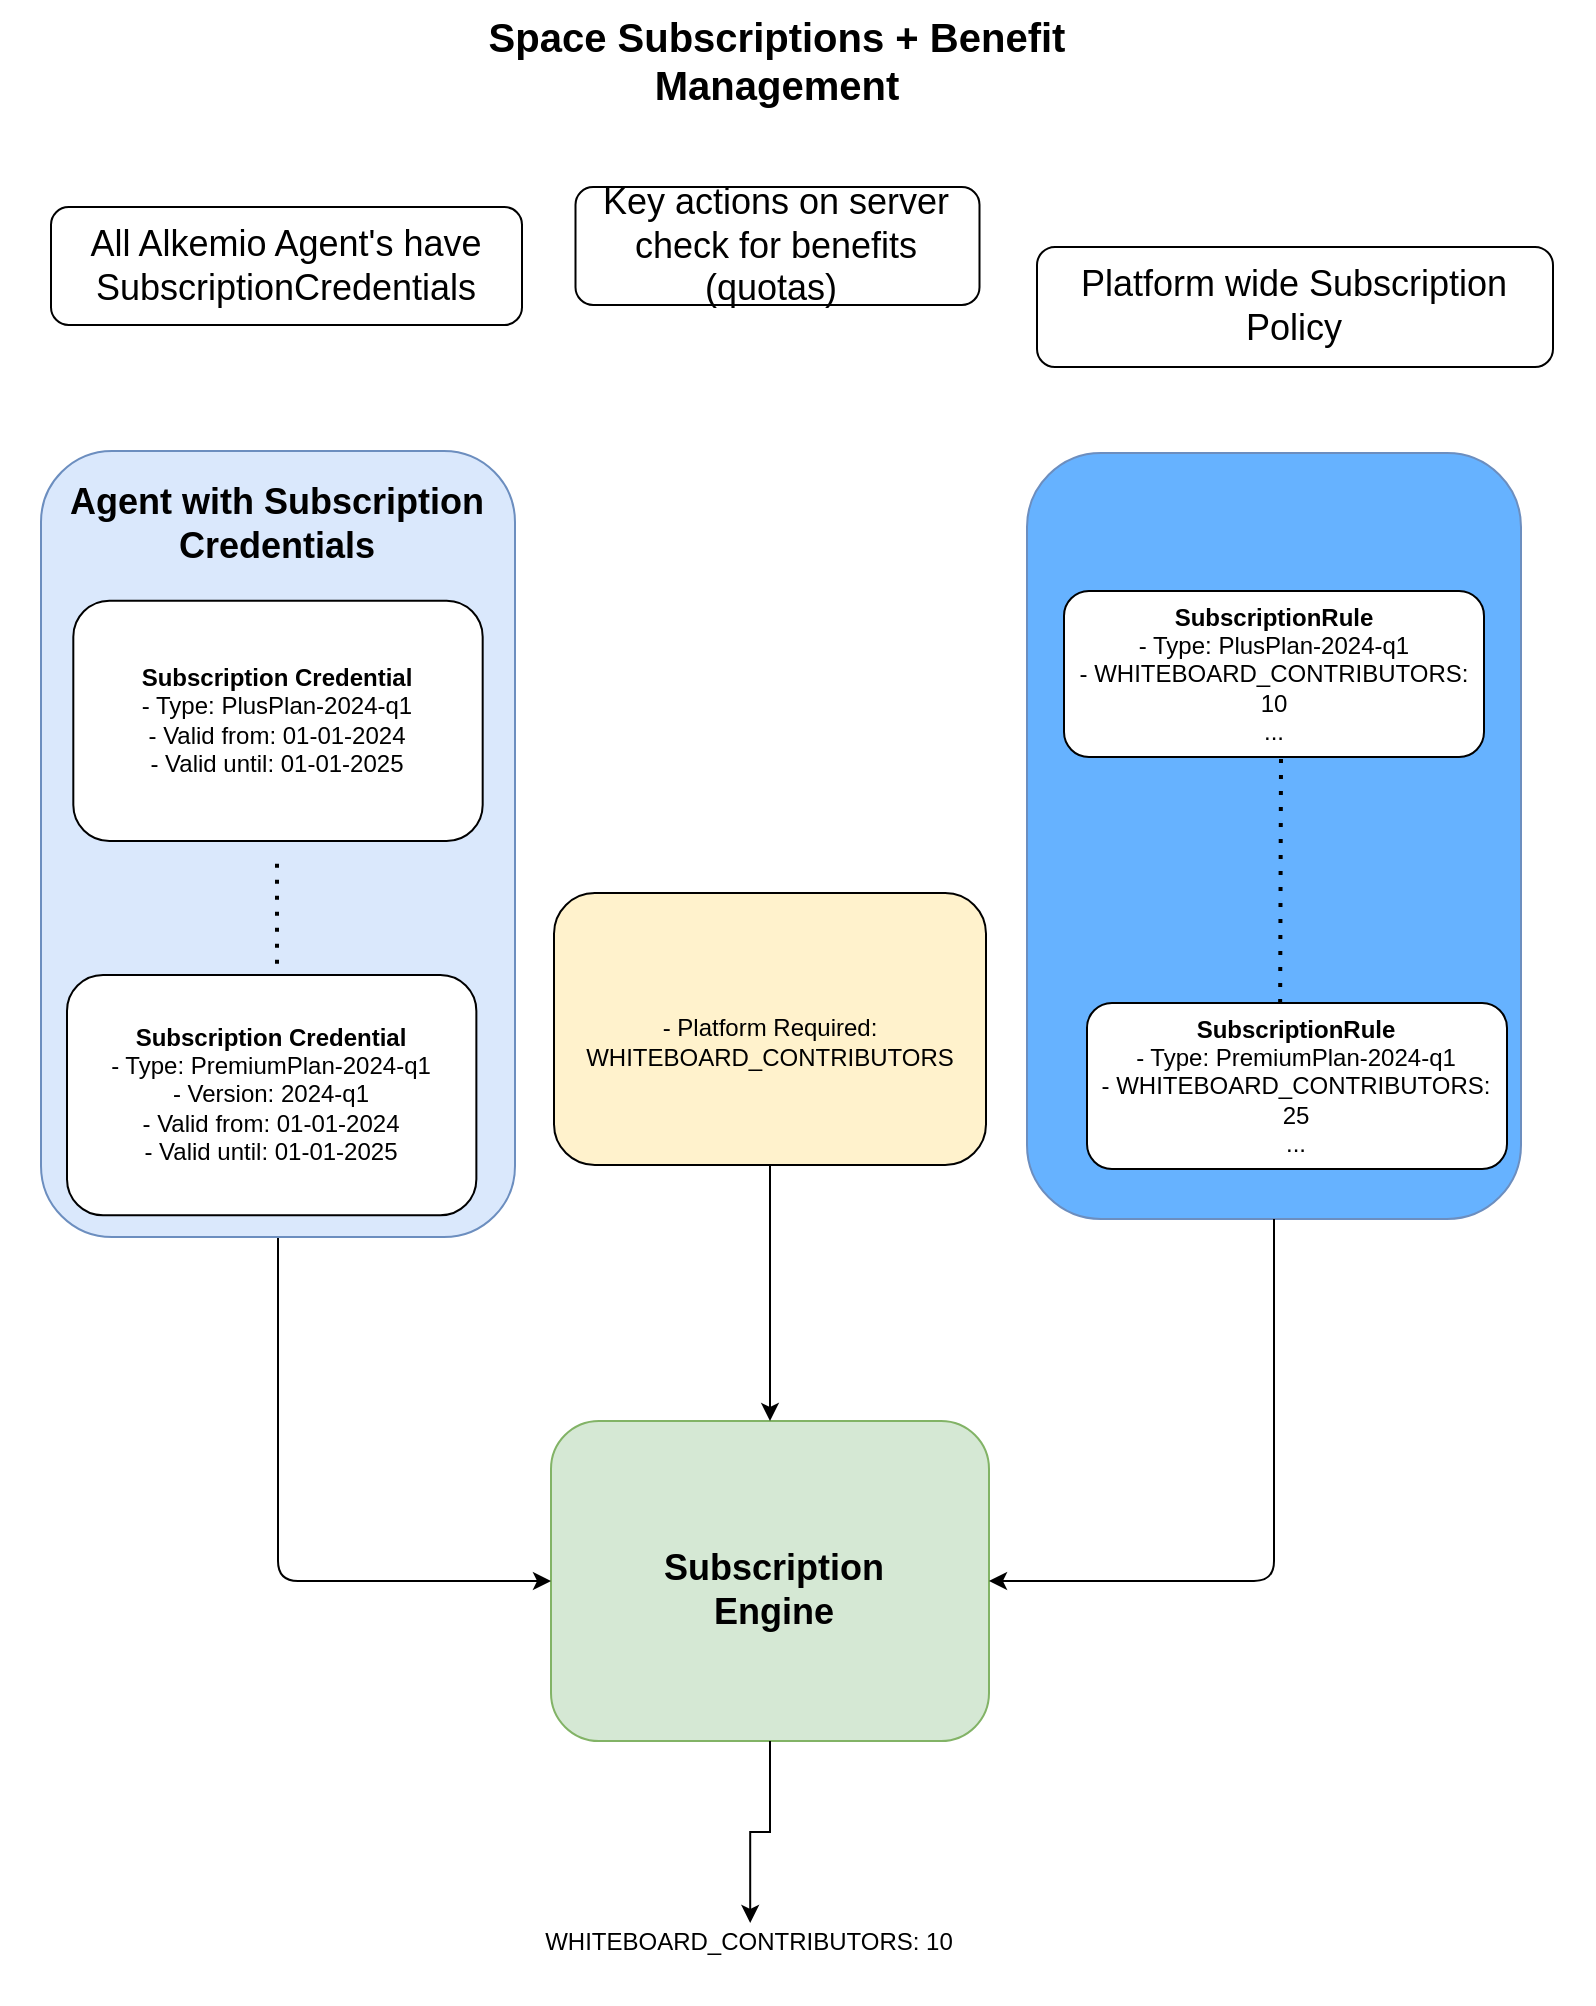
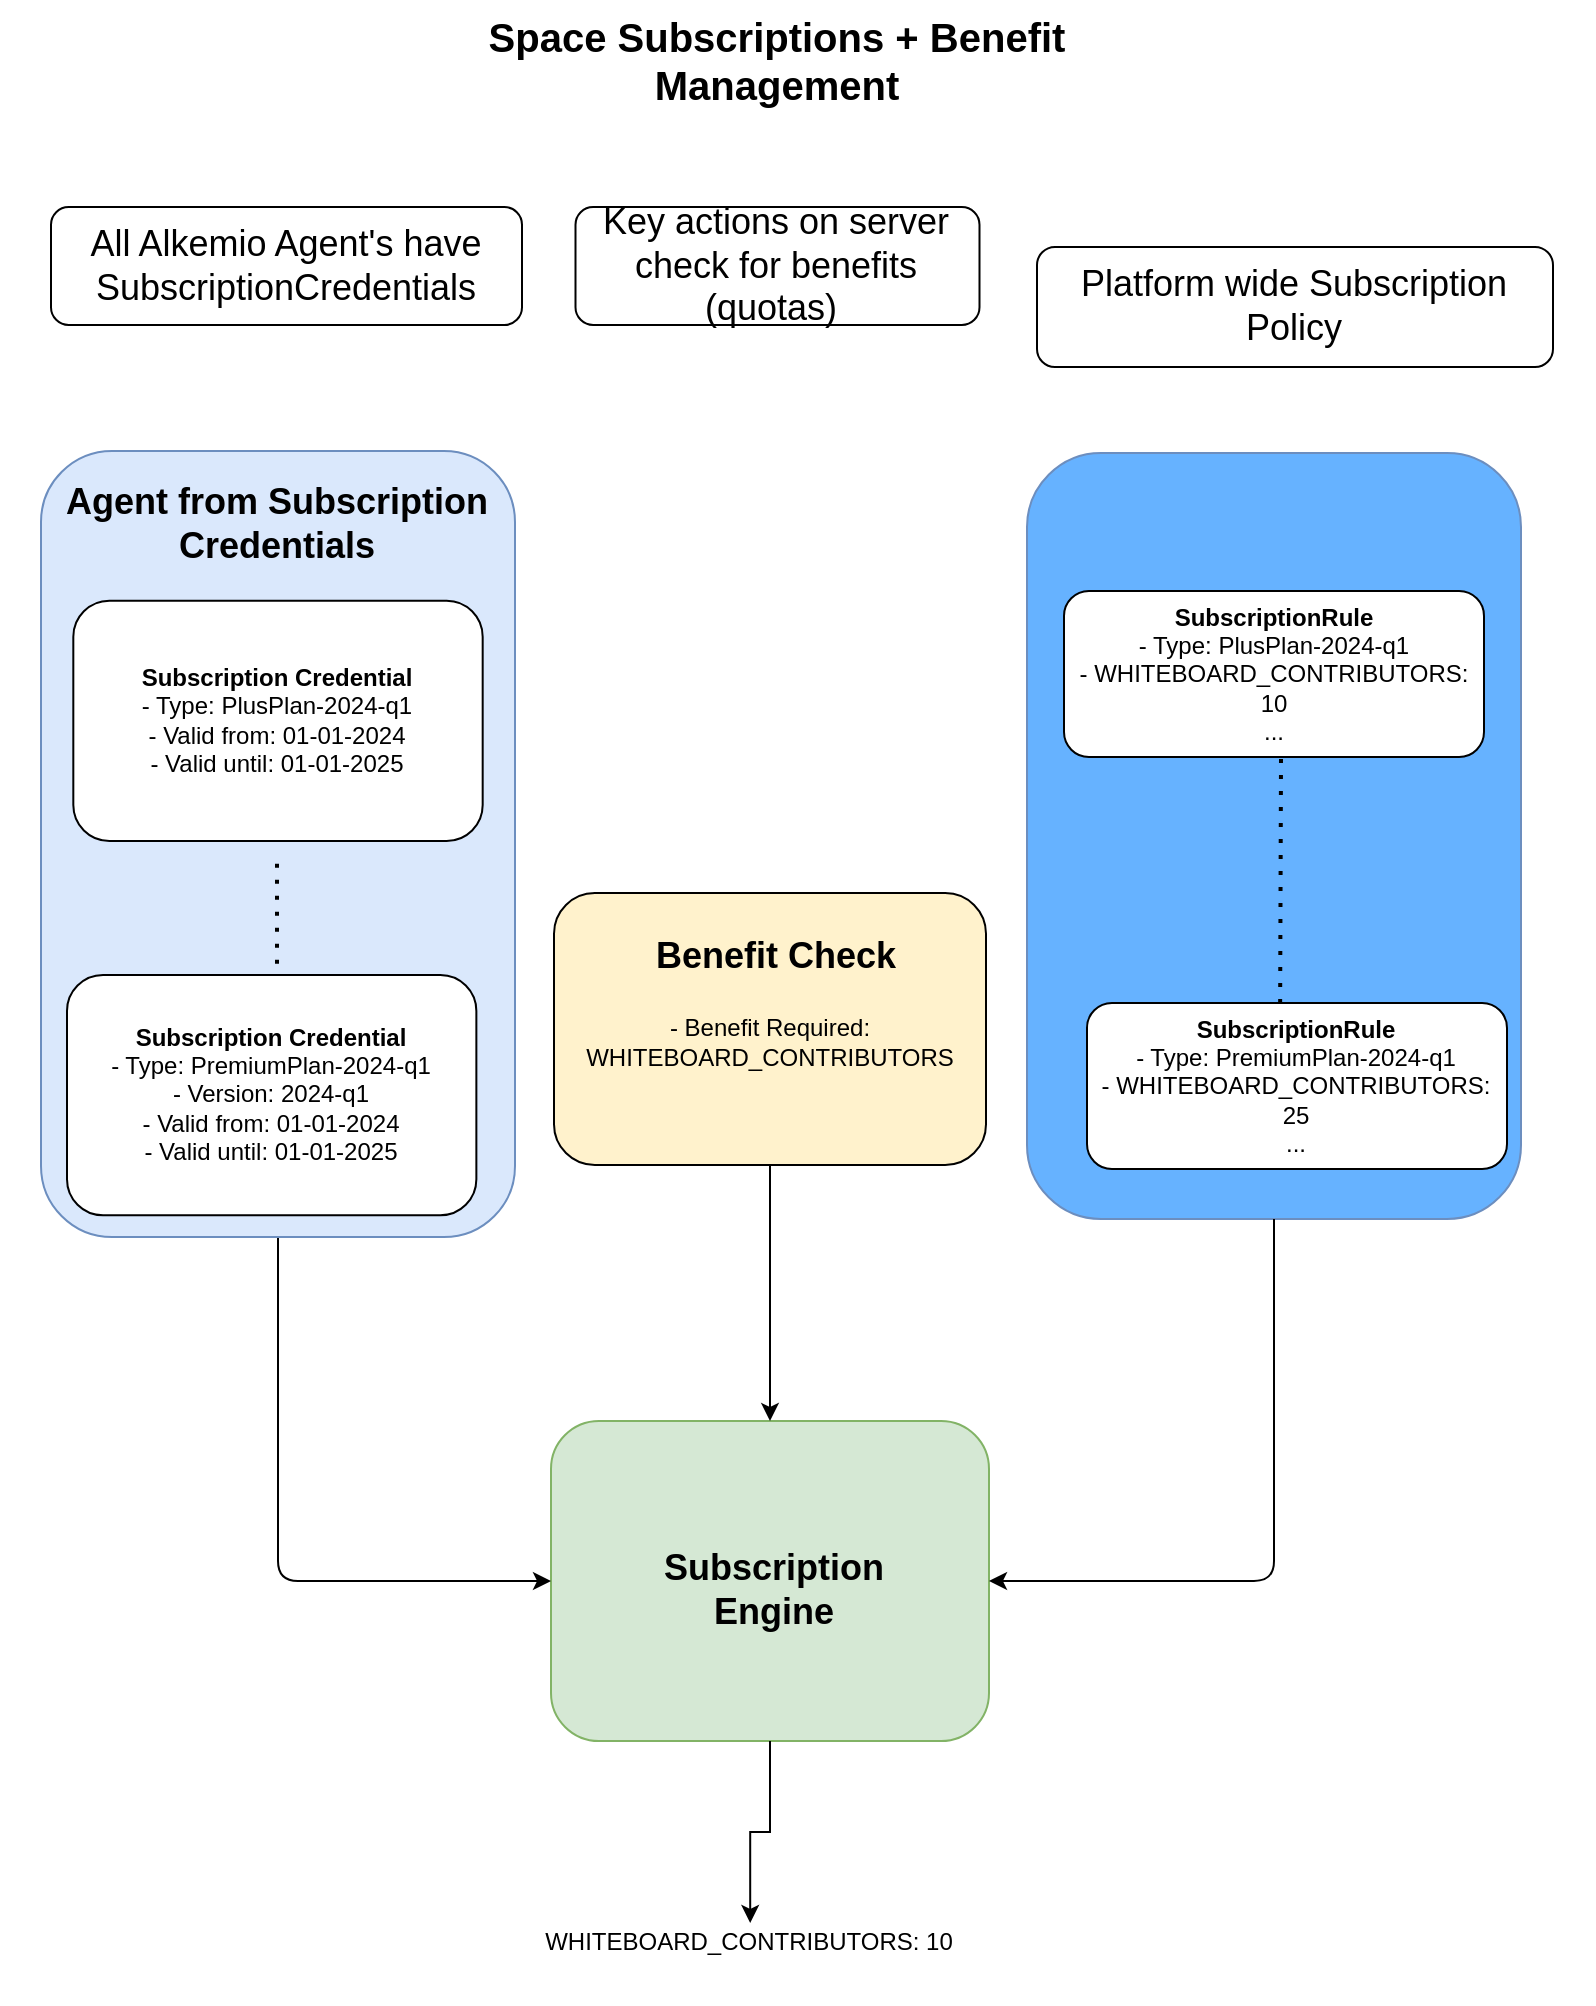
node "Key actions on server check for benefits (quotas)": moved (778, 246) -> (778, 266)
node "Agent with Subscription Credentials": label "Agent with Subscription Credentials" -> "Agent from Subscription Credentials"
node "Benefit Check": added
node "- Platform Required: WHITEBOARD_CONTRIBUTORS": label "- Platform Required: WHITEBOARD_CONTRIBUTORS" -> "- Benefit Required: WHITEBOARD_CONTRIBUTORS"
